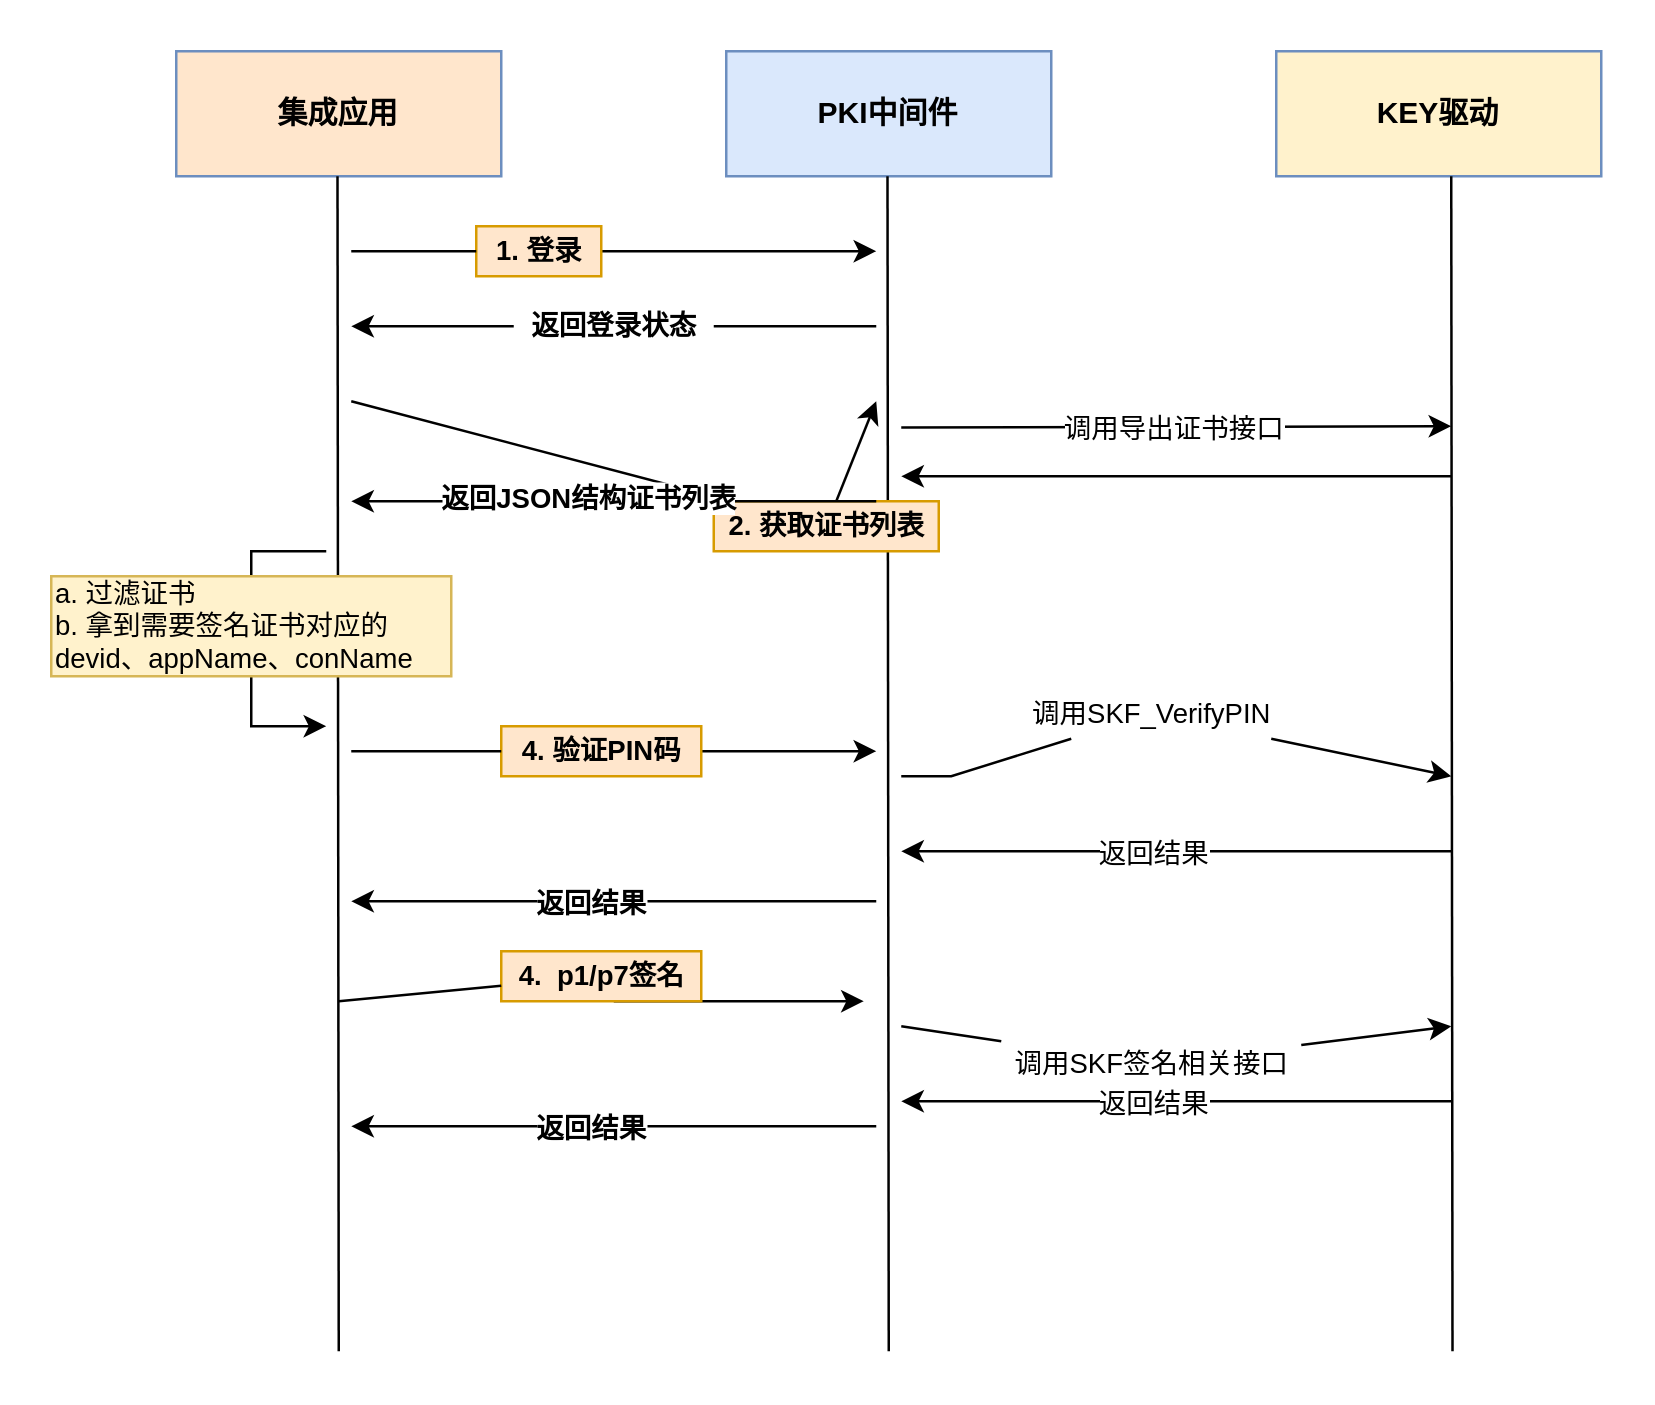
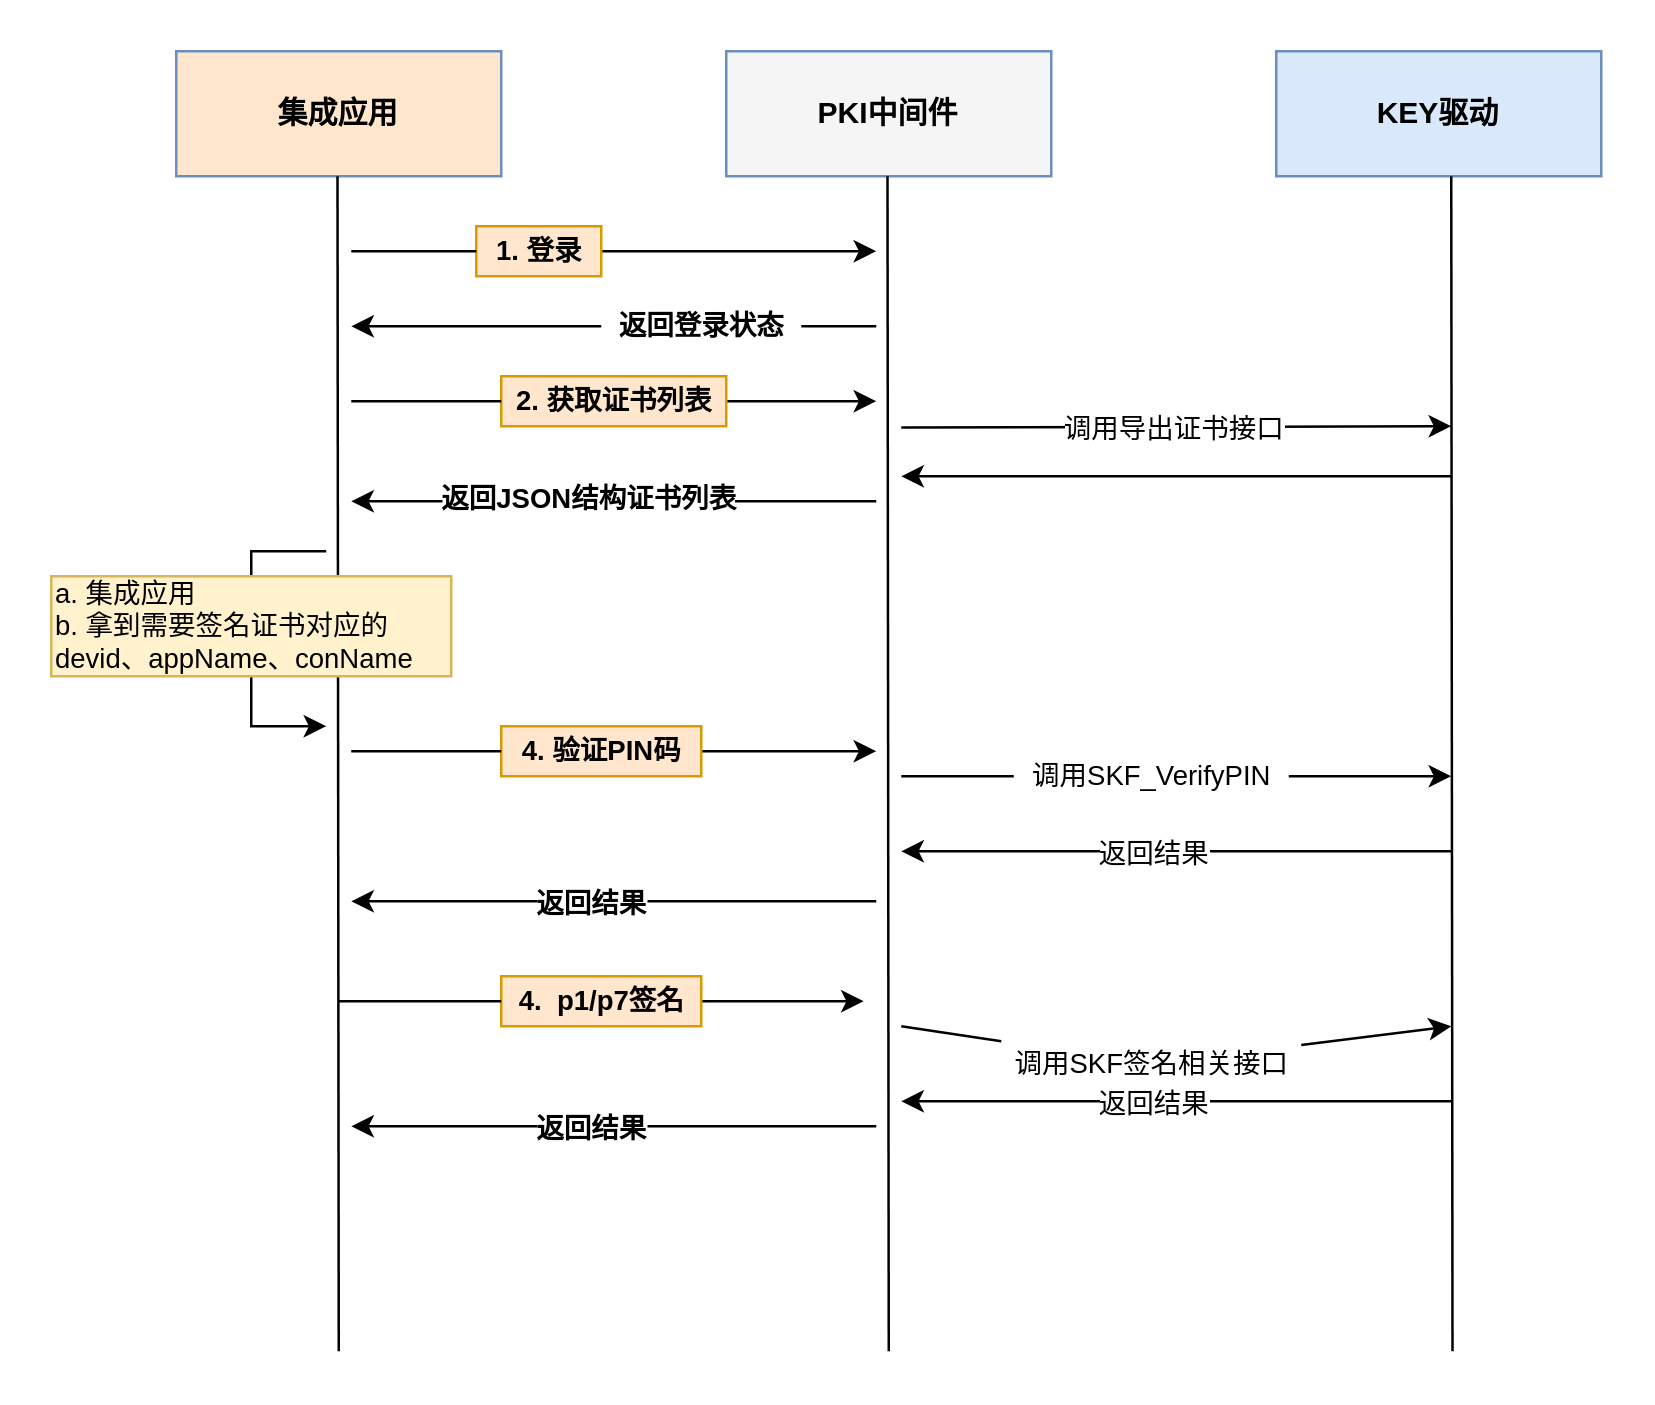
node "PKI中间件": fillcolor #dae8fc -> #f5f5f5
node "KEY驱动": fillcolor #fff2cc -> #dae8fc
node "返回登录状态": moved (614, 326) -> (701, 326)
node "2. 获取证书列表": moved (826, 526) -> (614, 401)
node "a. 过滤证书 b. 拿到需要签名证书对应的 devid、appName、conName": label "a. 过滤证书 b. 拿到需要签名证书对应的 devid、appName、conName" -> "a. 集成应用 b. 拿到需要签名证书对应的 devid、appName、conName"
node "调用SKF_VerifyPIN": moved (1151, 714) -> (1151, 776)
node "4. p1/p7签名": moved (601, 976) -> (601, 1001)
